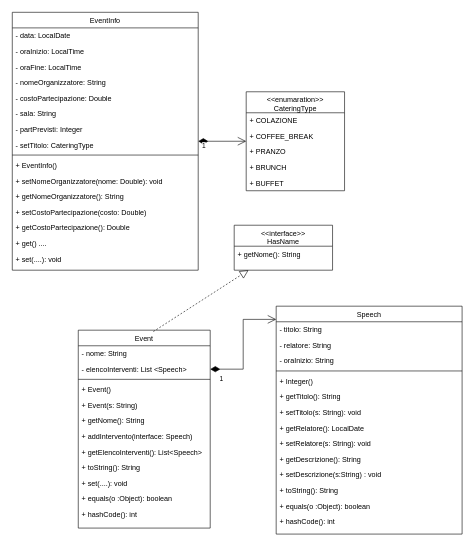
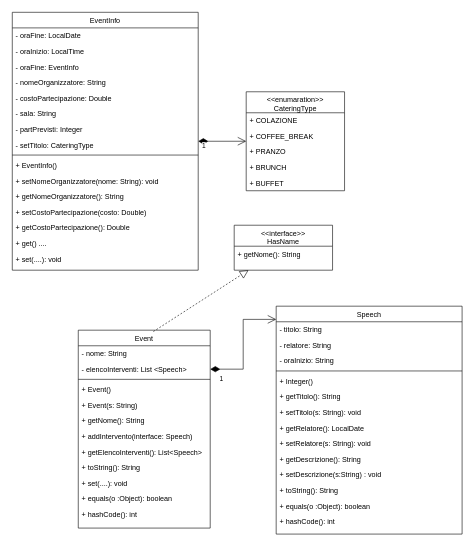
node "- data: LocalDate": label "- data: LocalDate" -> "- oraFine: LocalDate"
node "- oraFine: LocalTime": label "- oraFine: LocalTime" -> "- oraFine: EventInfo"
node "+ setNomeOrganizzatore(nome: Double): void": label "+ setNomeOrganizzatore(nome: Double): void" -> "+ setNomeOrganizzatore(nome: String): void"
